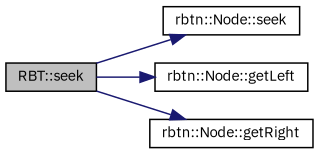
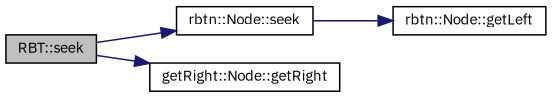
edge "RBT::seek" -> "rbtn::Node::getLeft": now "rbtn::Node::seek" -> "rbtn::Node::getLeft"
node "rbtn::Node::getRight": label "rbtn::Node::getRight" -> "getRight::Node::getRight"
